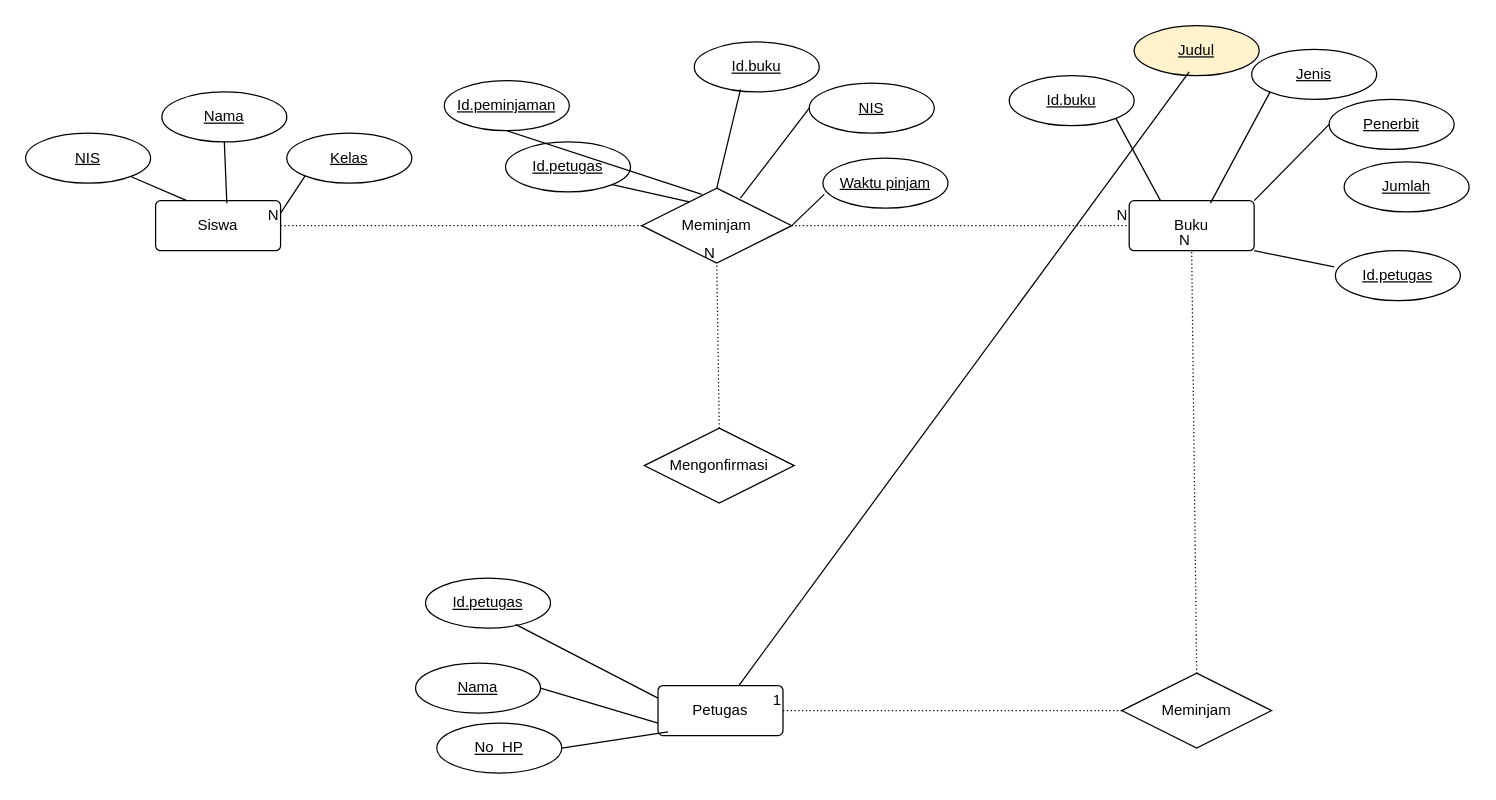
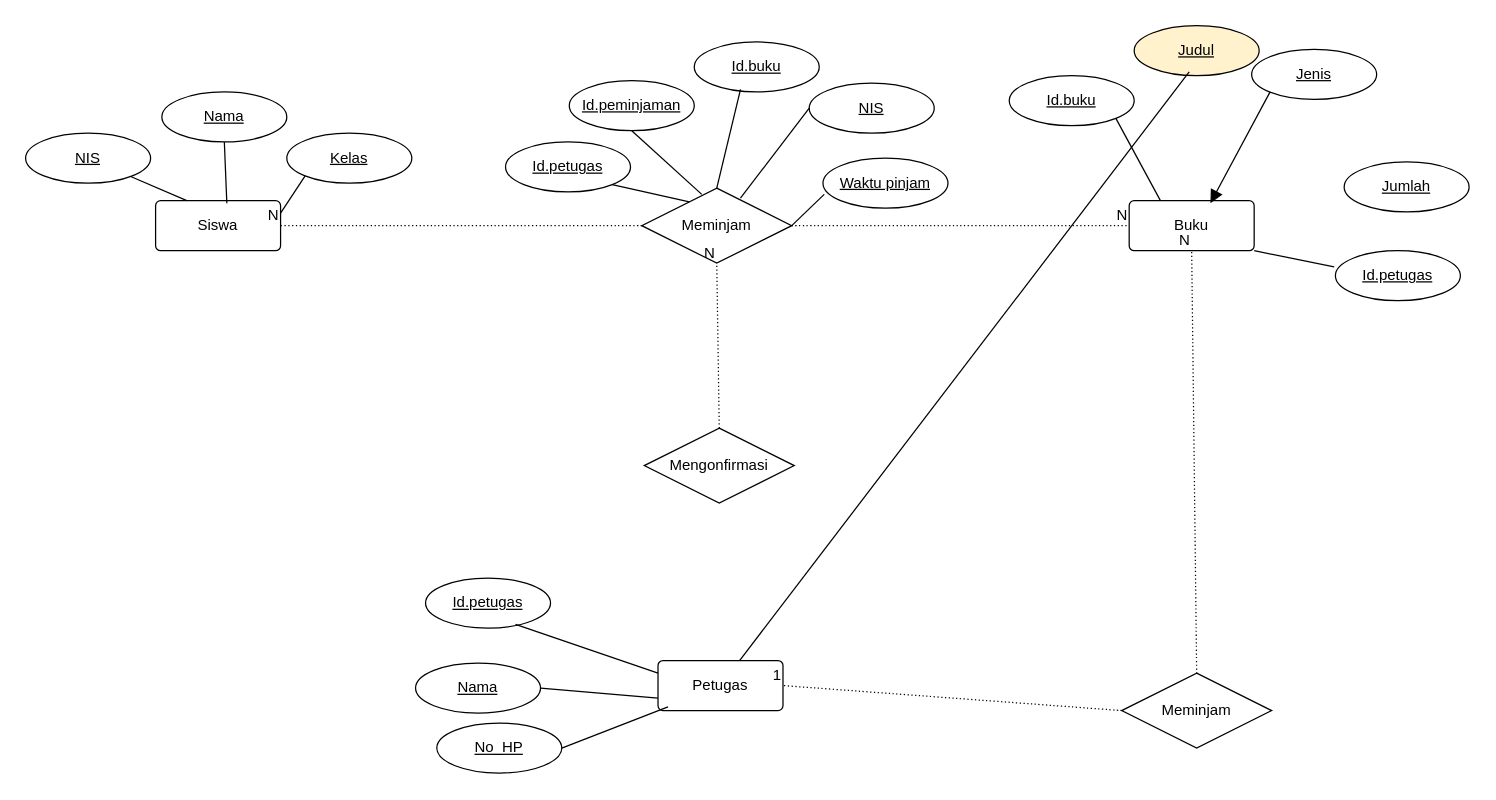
node "Id.peminjaman": moved (507, 106) -> (632, 106)
node "Penerbit": removed
edge "Penerbit" -- "Buku": removed
edge "Jenis" -- "Buku": arrowhead none -> block
node "Petugas": moved (721, 711) -> (721, 686)
